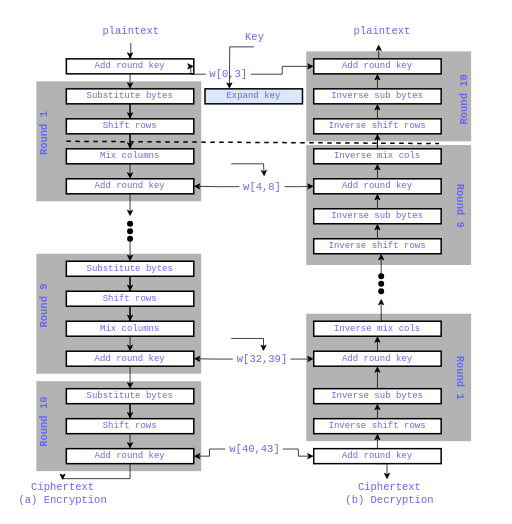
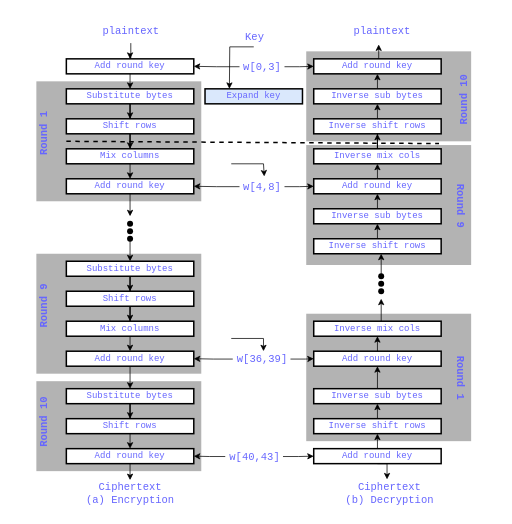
node "w[0,3]": moved (228, 74) -> (262, 67)
node "w[32,39]": label "w[32,39]" -> "w[36,39]"
node "w[40,43]": moved (254, 449) -> (254, 457)
node "Ciphertext (a) Encryption": moved (63, 494) -> (130, 494)
